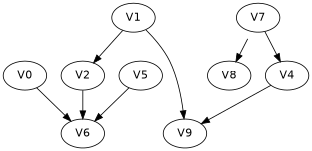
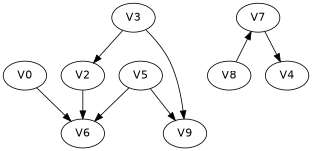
node "V1": label "V1" -> "V3"
edge "V7" -> "V8": reversed
edge "V4" -> "V9": now "V5" -> "V9"
